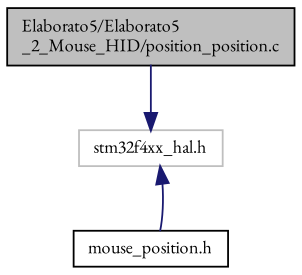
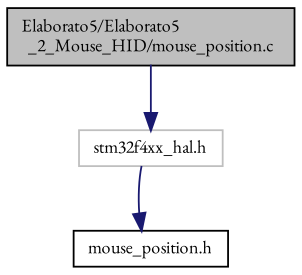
node "Elaborato5/Elaborato5 _2_Mouse_HID/position_position.c": label "Elaborato5/Elaborato5 _2_Mouse_HID/position_position.c" -> "Elaborato5/Elaborato5 _2_Mouse_HID/mouse_position.c"
edge "mouse_position.h" -> "stm32f4xx_hal.h": reversed
